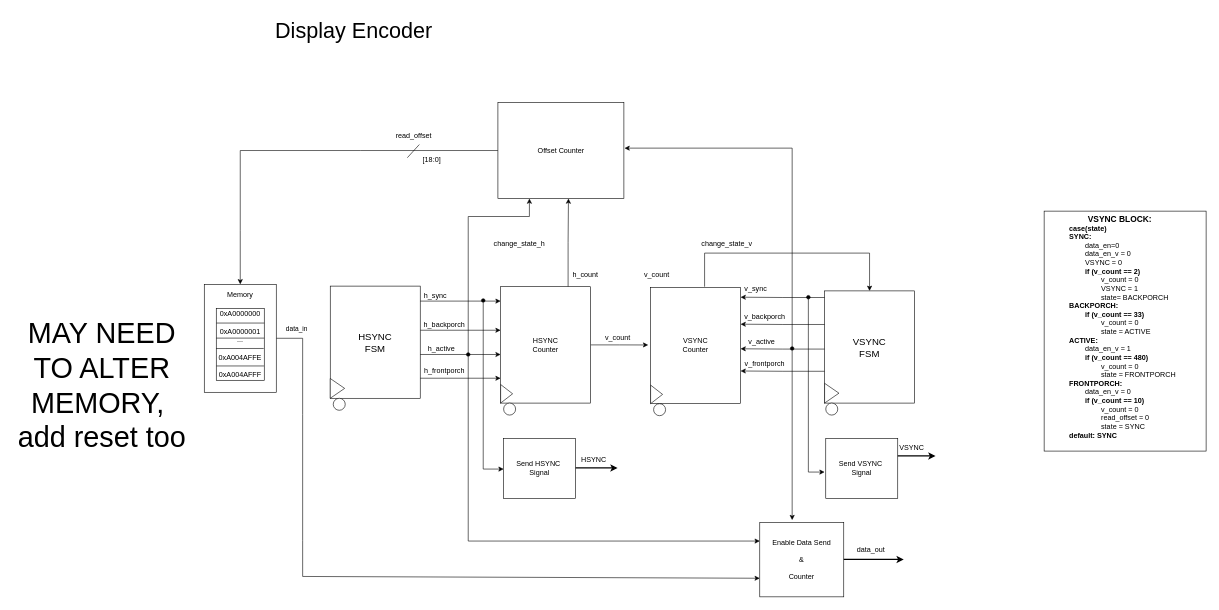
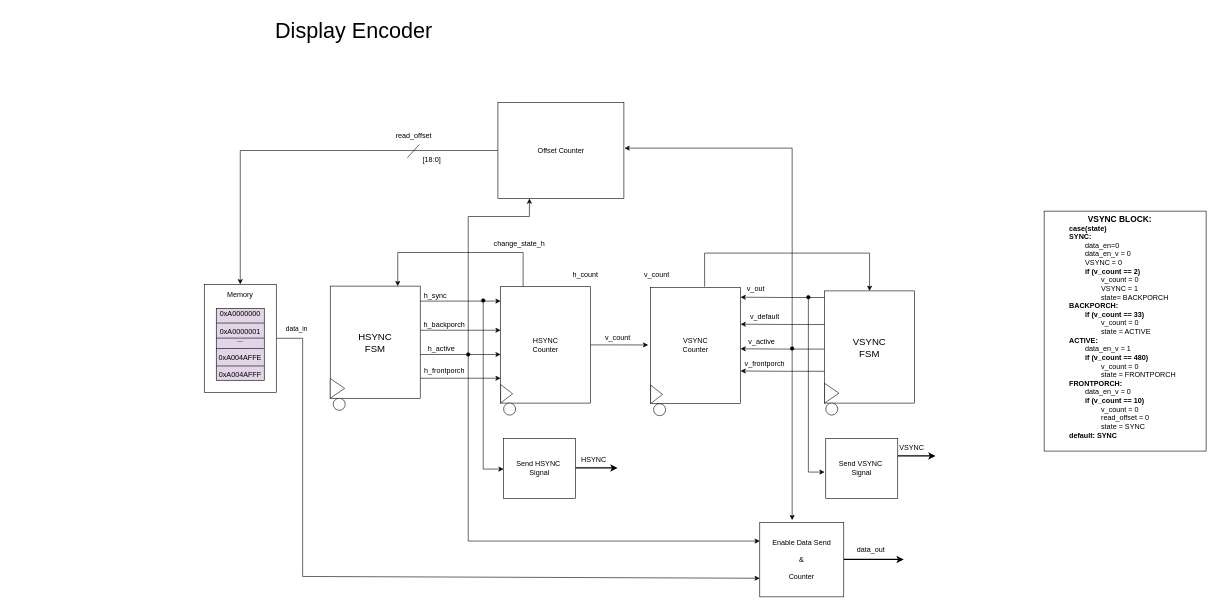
edge "HSYNC Counter" -> "Offset Counter": removed
node "change_state_v": removed
edge "HSYNC Counter" -> "HSYNC FSM": added
node "v_sync": label "v_sync" -> "v_out"
node "v_backporch": label "v_backporch" -> "v_default"
node "0xA0000000 0xA0000001 ... 0xA004AFFE 0xA004AFFF": fillcolor #ffffff -> #e1d5e7
node "MAY NEED TO ALTER MEMORY, add reset too": removed
